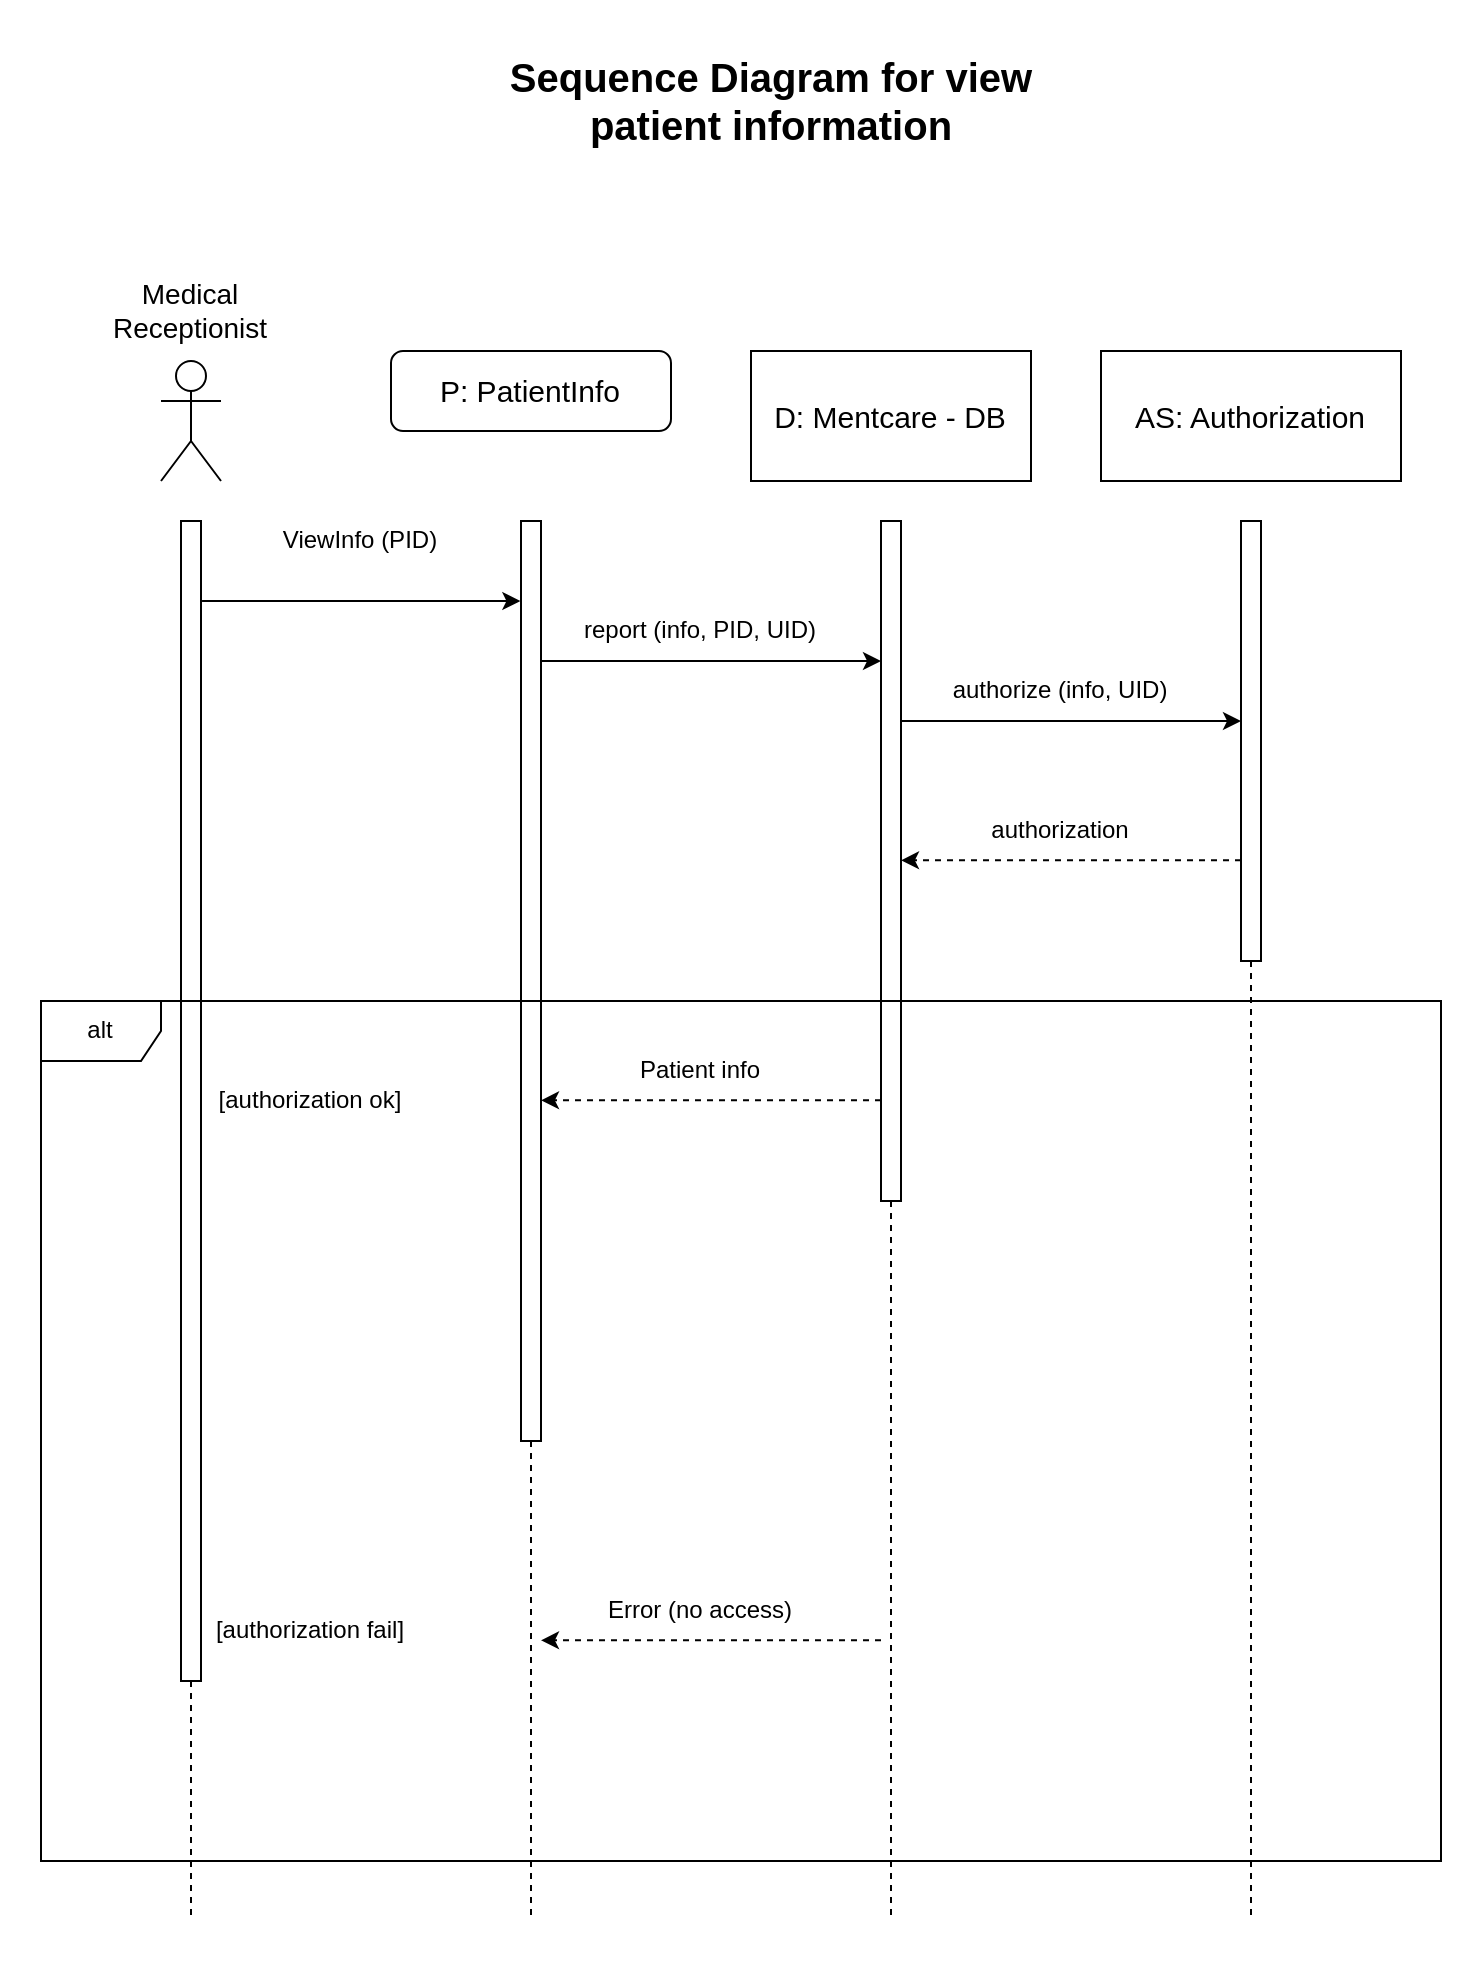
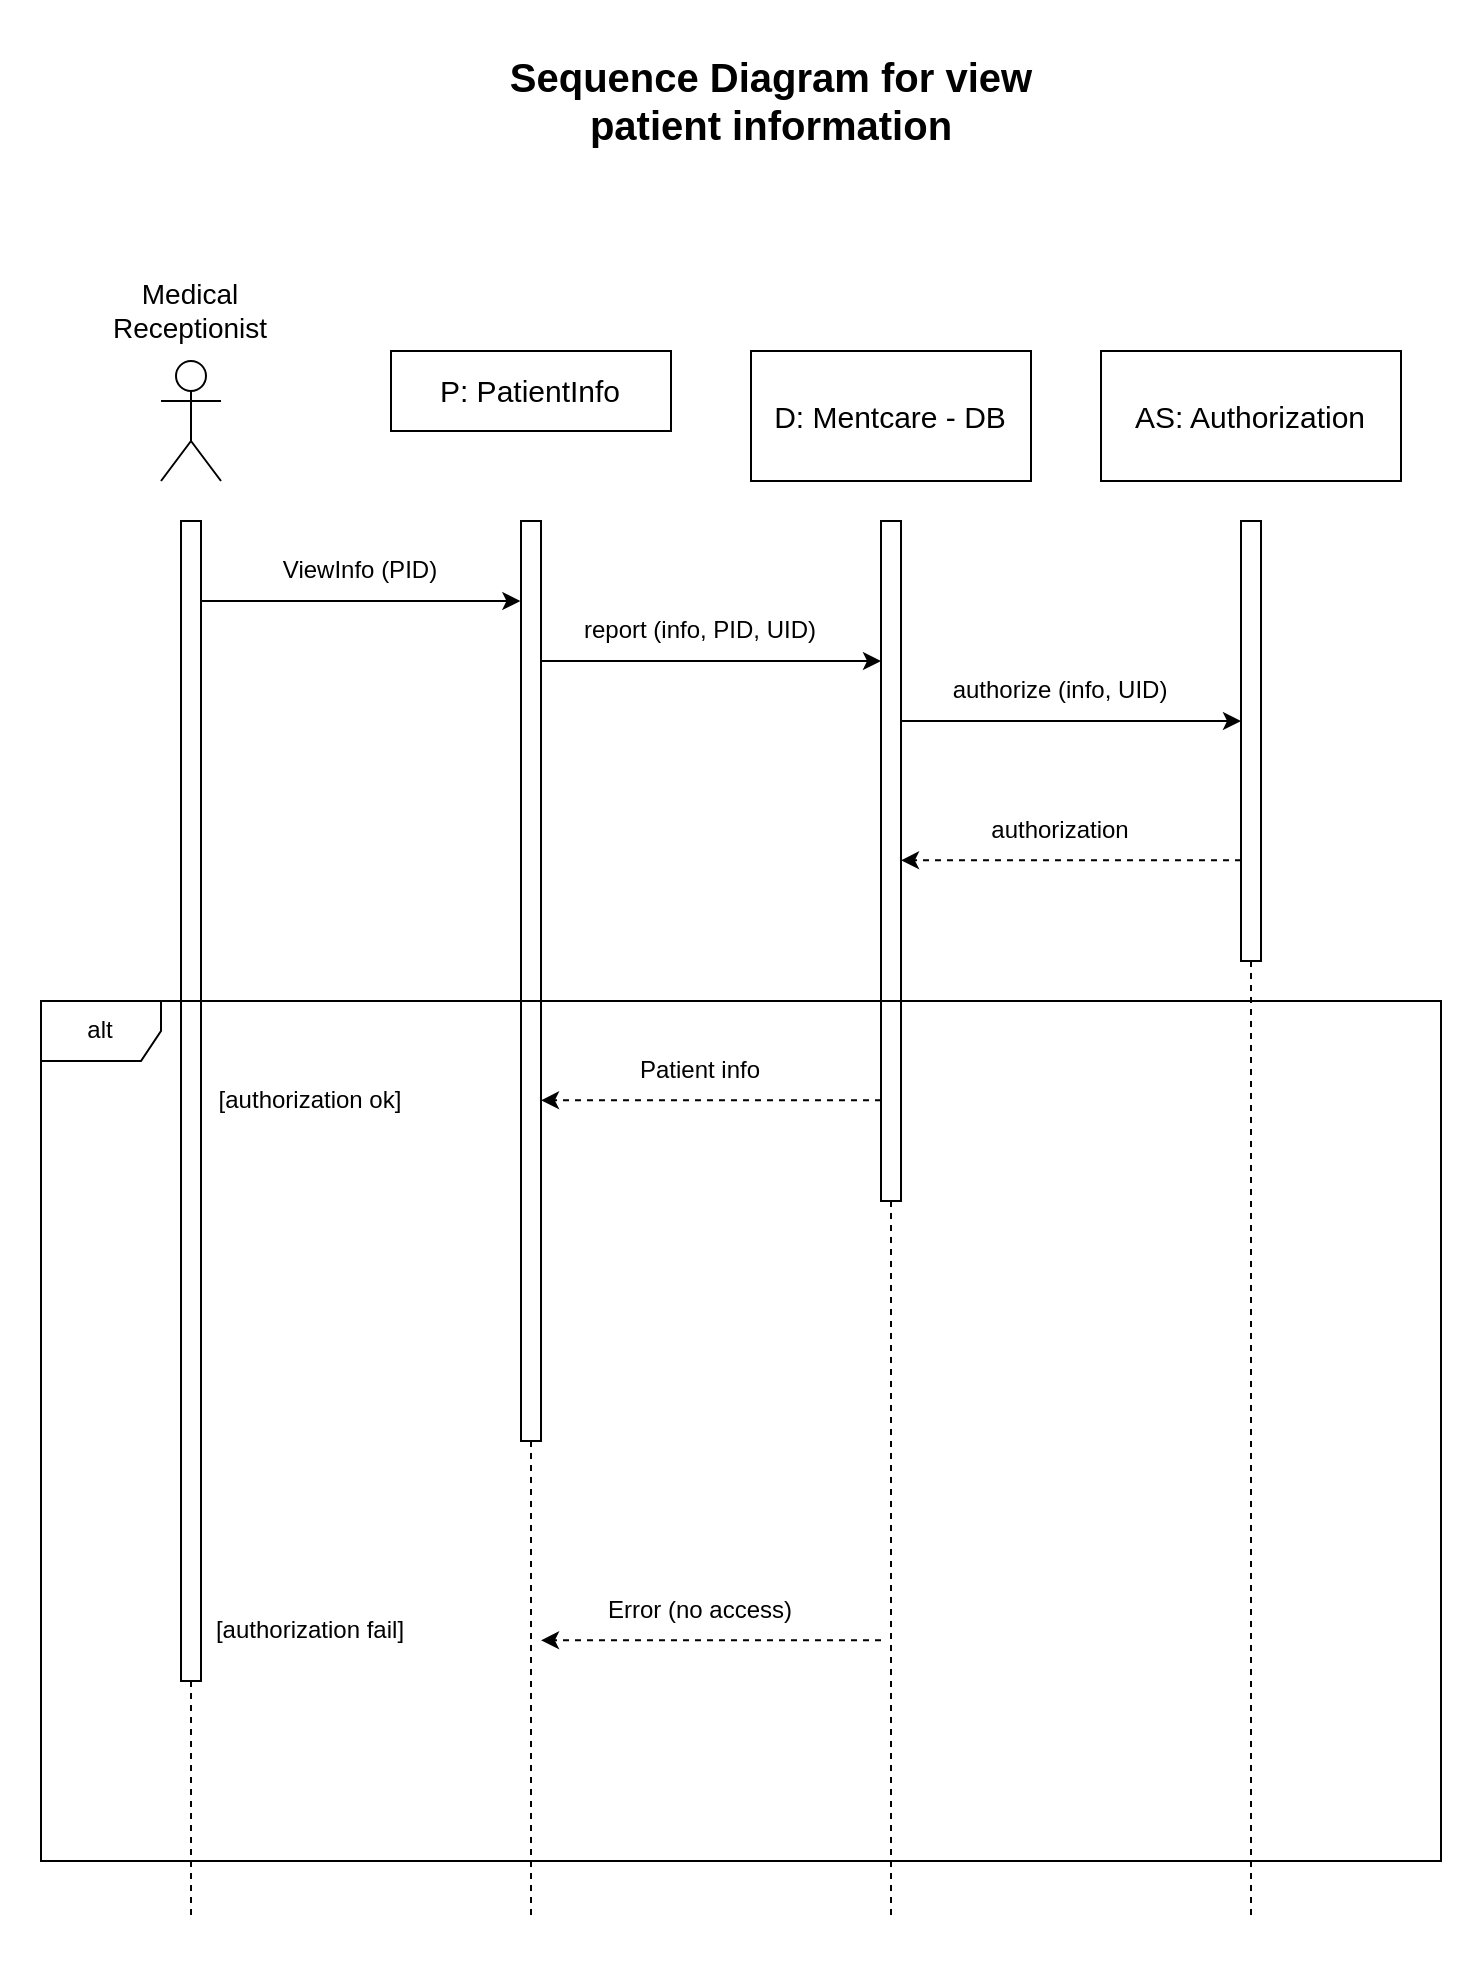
node "P: PatientInfo": shape rounded rectangle -> rectangle
node "ViewInfo (PID)": moved (361, 541) -> (361, 571)
